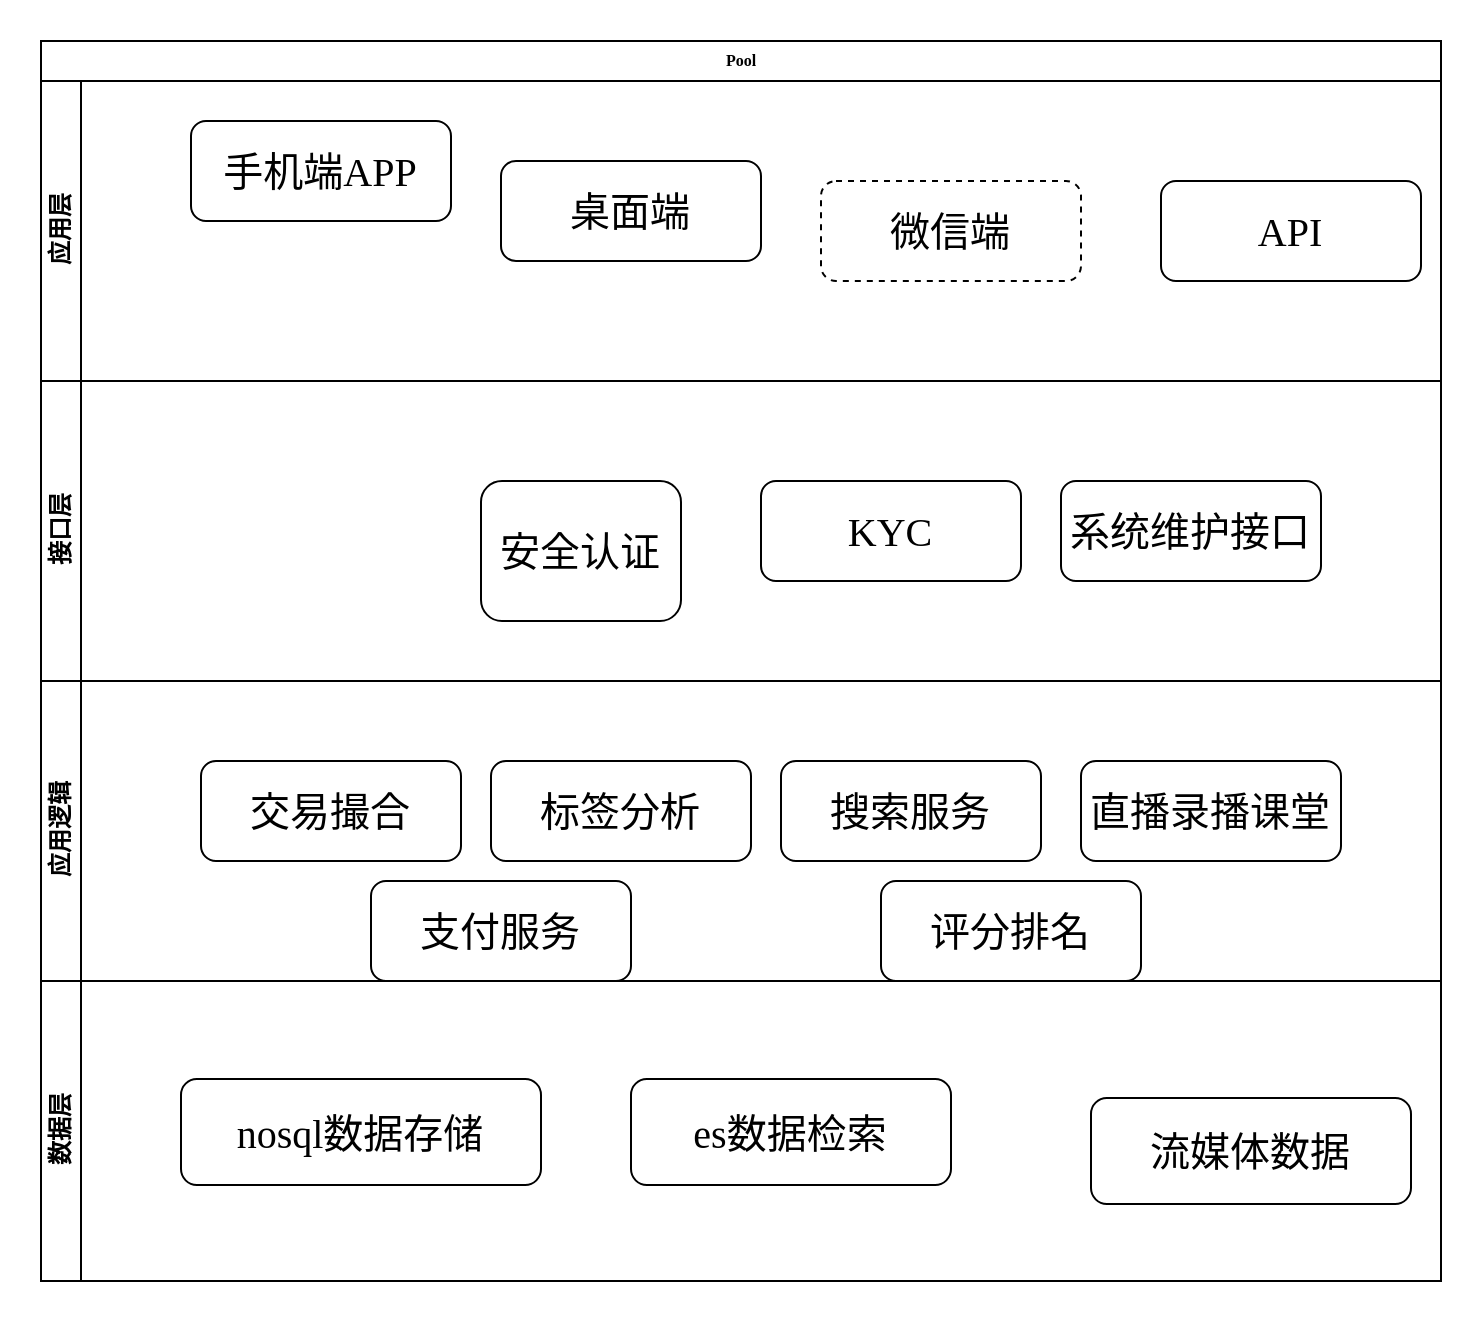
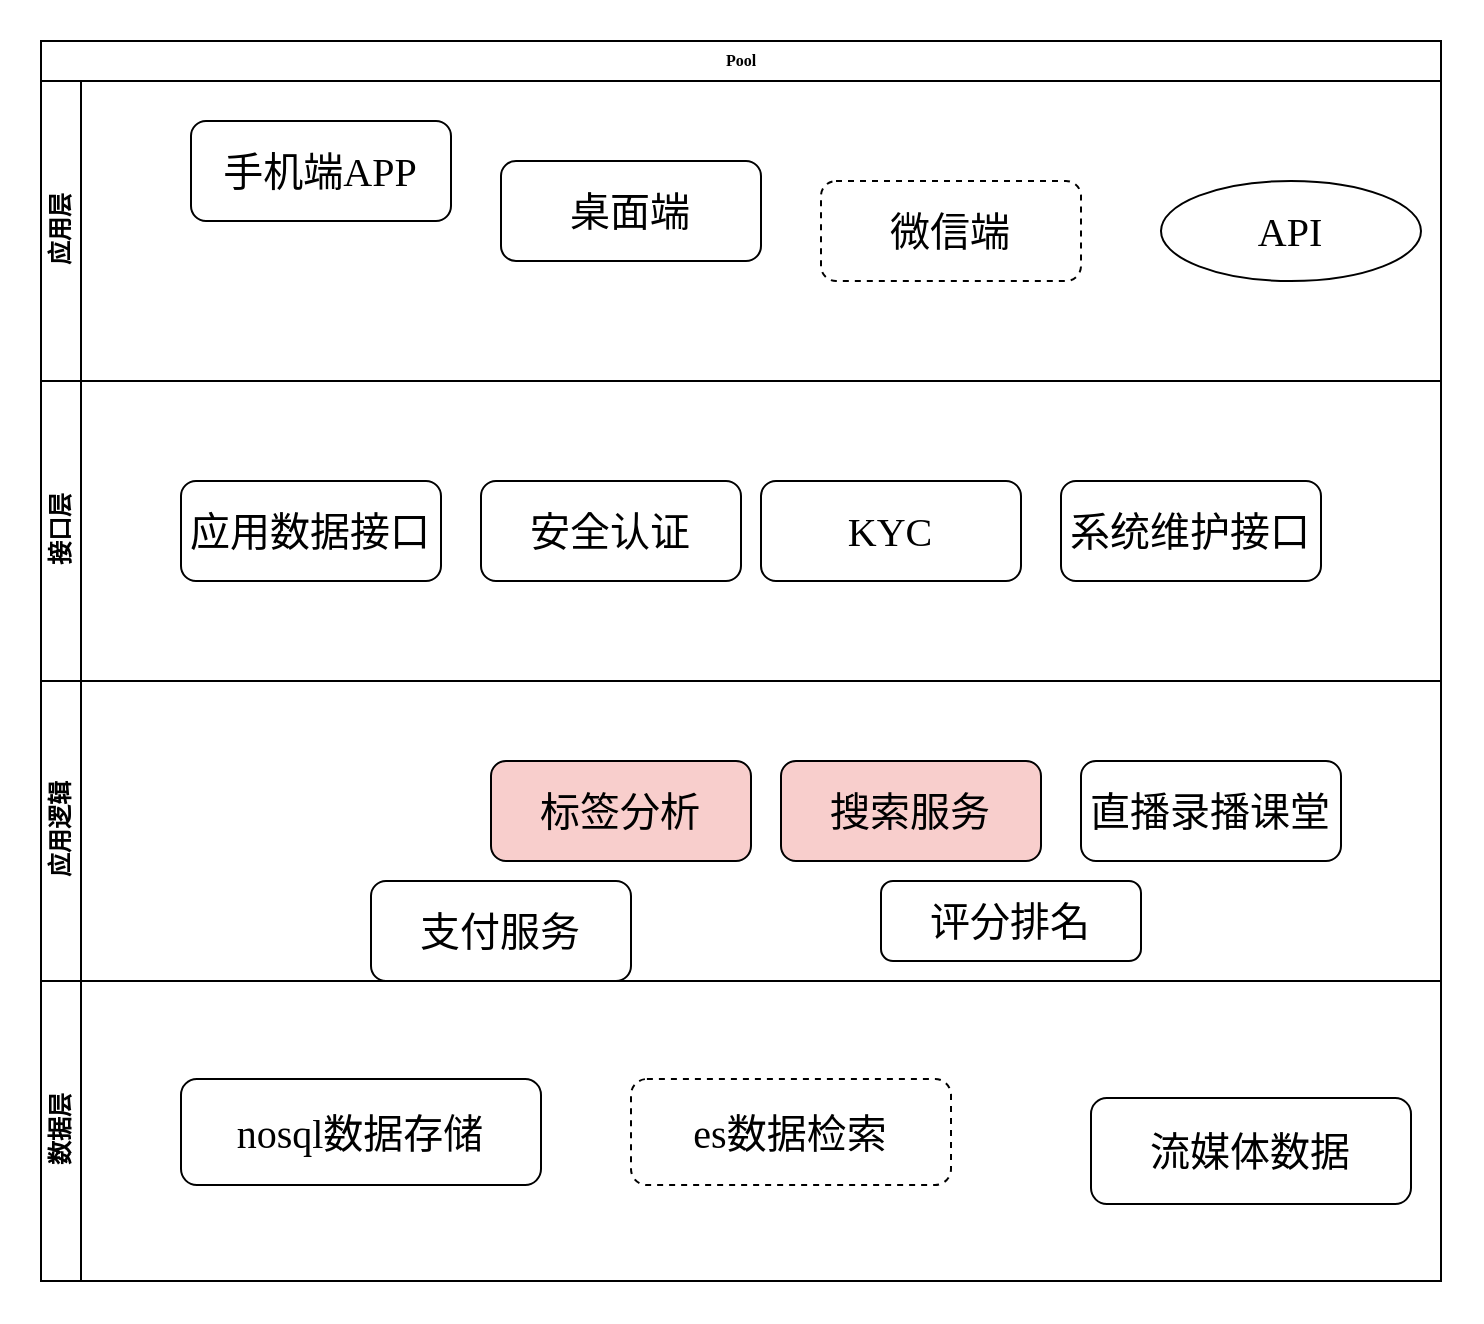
node "API": shape rounded rectangle -> ellipse
node "应用数据接口": added
node "安全认证": size 200x140 -> 260x100
node "交易撮合": removed
node "标签分析": fillcolor #ffffff -> #f8cecc
node "搜索服务": fillcolor #ffffff -> #f8cecc
node "评分排名": size 260x100 -> 260x80
node "es数据检索": style solid -> dashed
